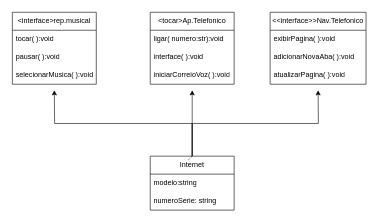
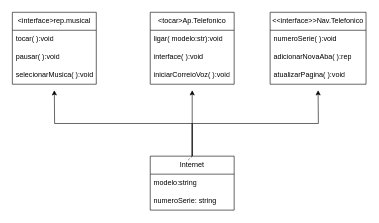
node "ligar( numero:str):void": label "ligar( numero:str):void" -> "ligar( modelo:str):void"
node "exibirPagina( ):void": label "exibirPagina( ):void" -> "numeroSerie( ):void"
node "adicionarNovaAba( ):void": label "adicionarNovaAba( ):void" -> "adicionarNovaAba( ):rep"
